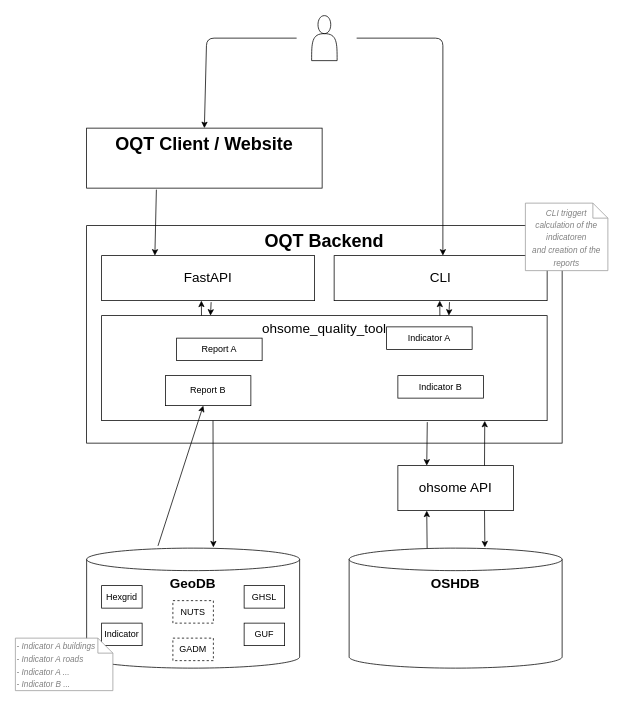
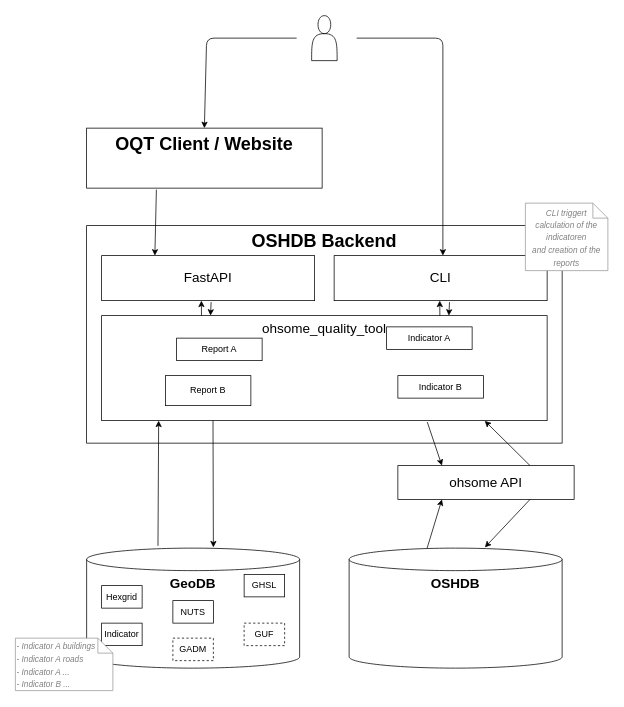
node "OQT Backend": label "OQT Backend" -> "OSHDB Backend"
edge "GeoDB" -> "Report B": now "GeoDB" -> "ohsome_quality_tool"
node "ohsome API": size 116x45 -> 176x34
node "GHSL": moved (264, 597) -> (264, 585)
node "NUTS": style dashed -> solid
node "GUF": style solid -> dashed
